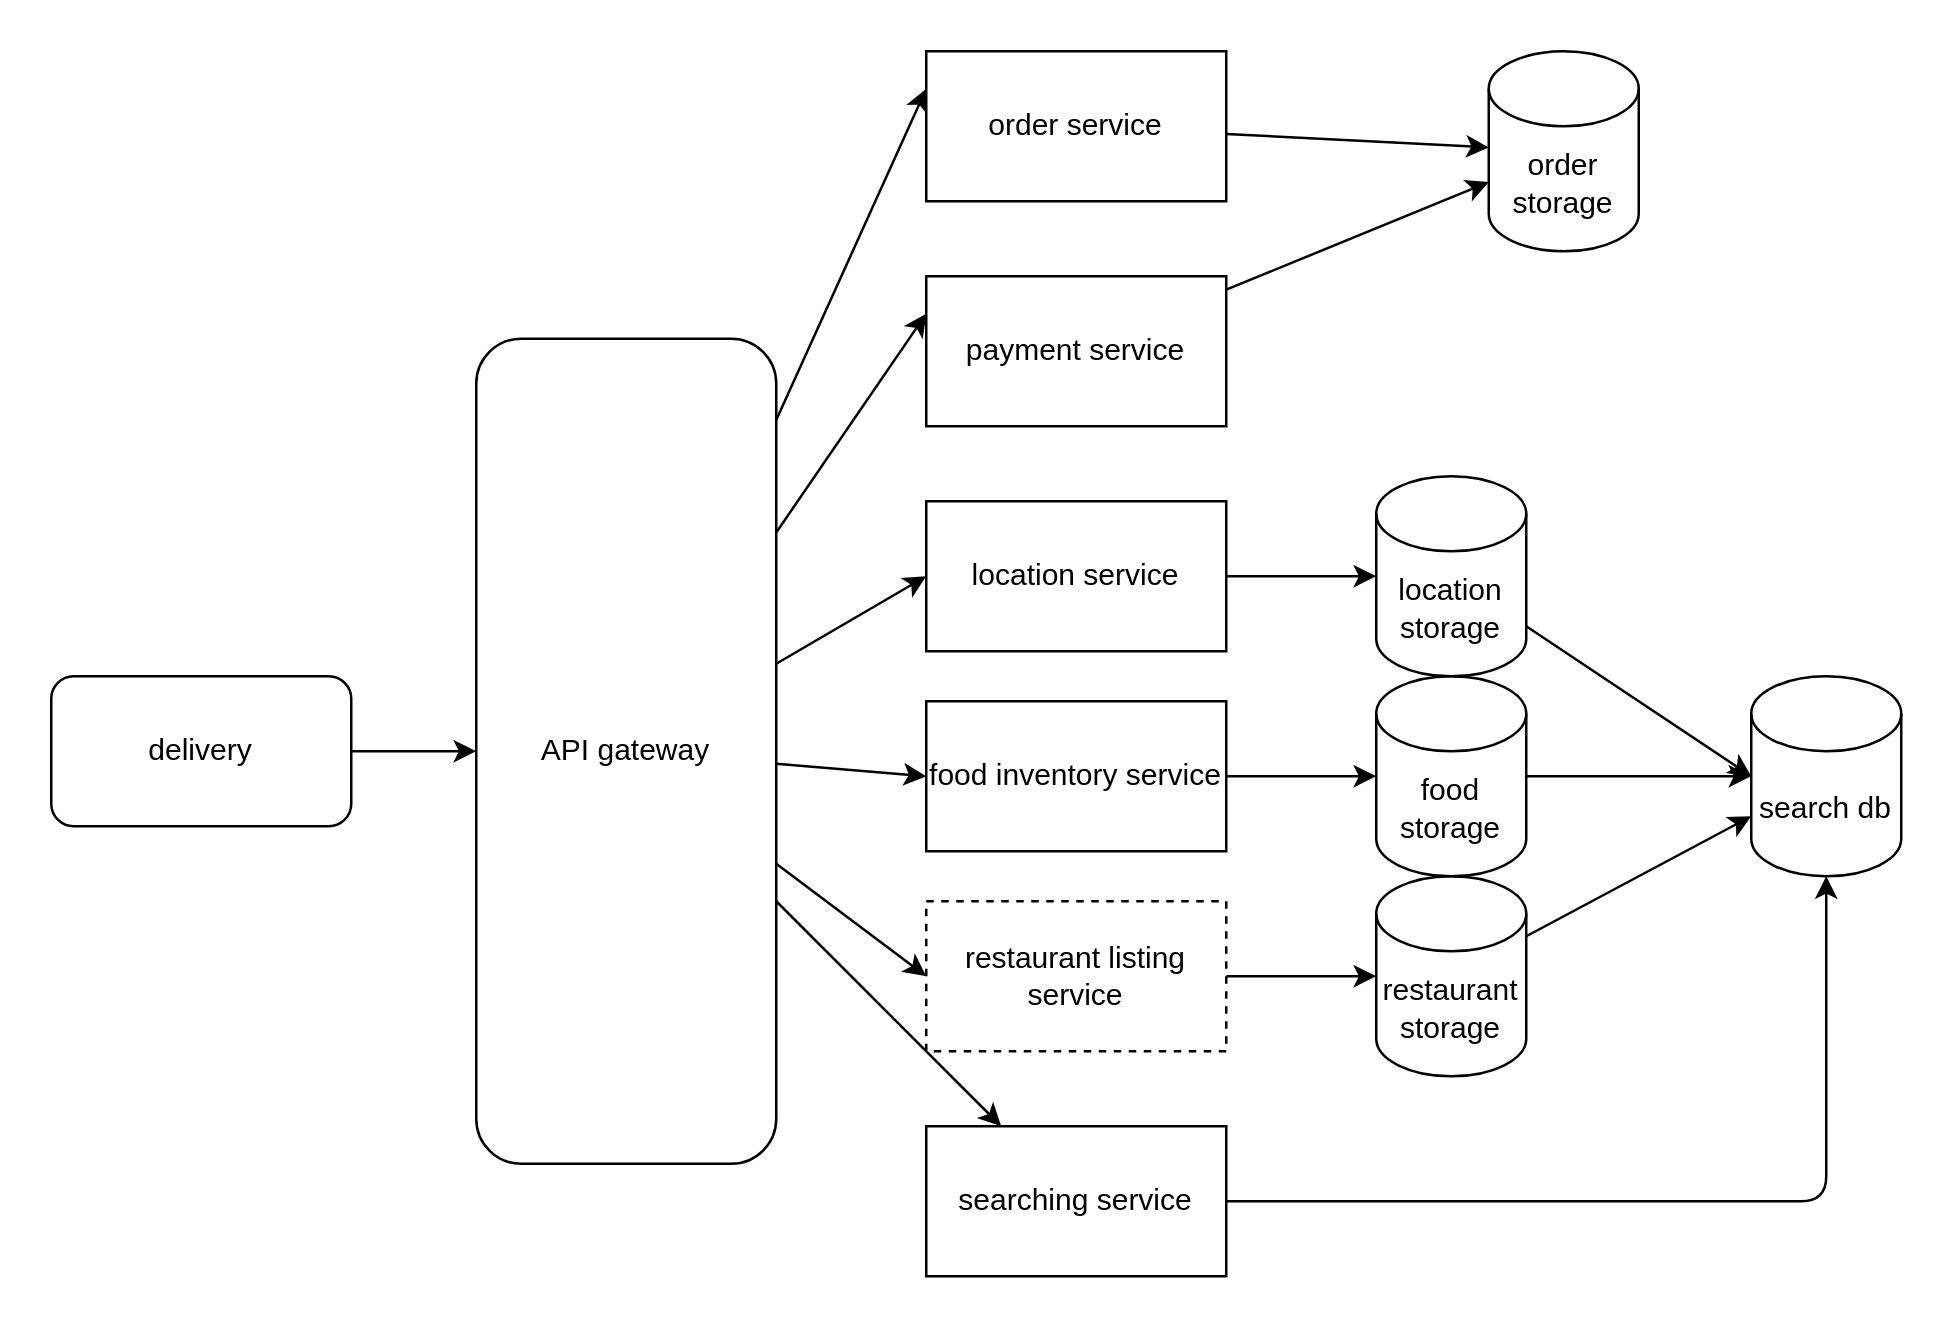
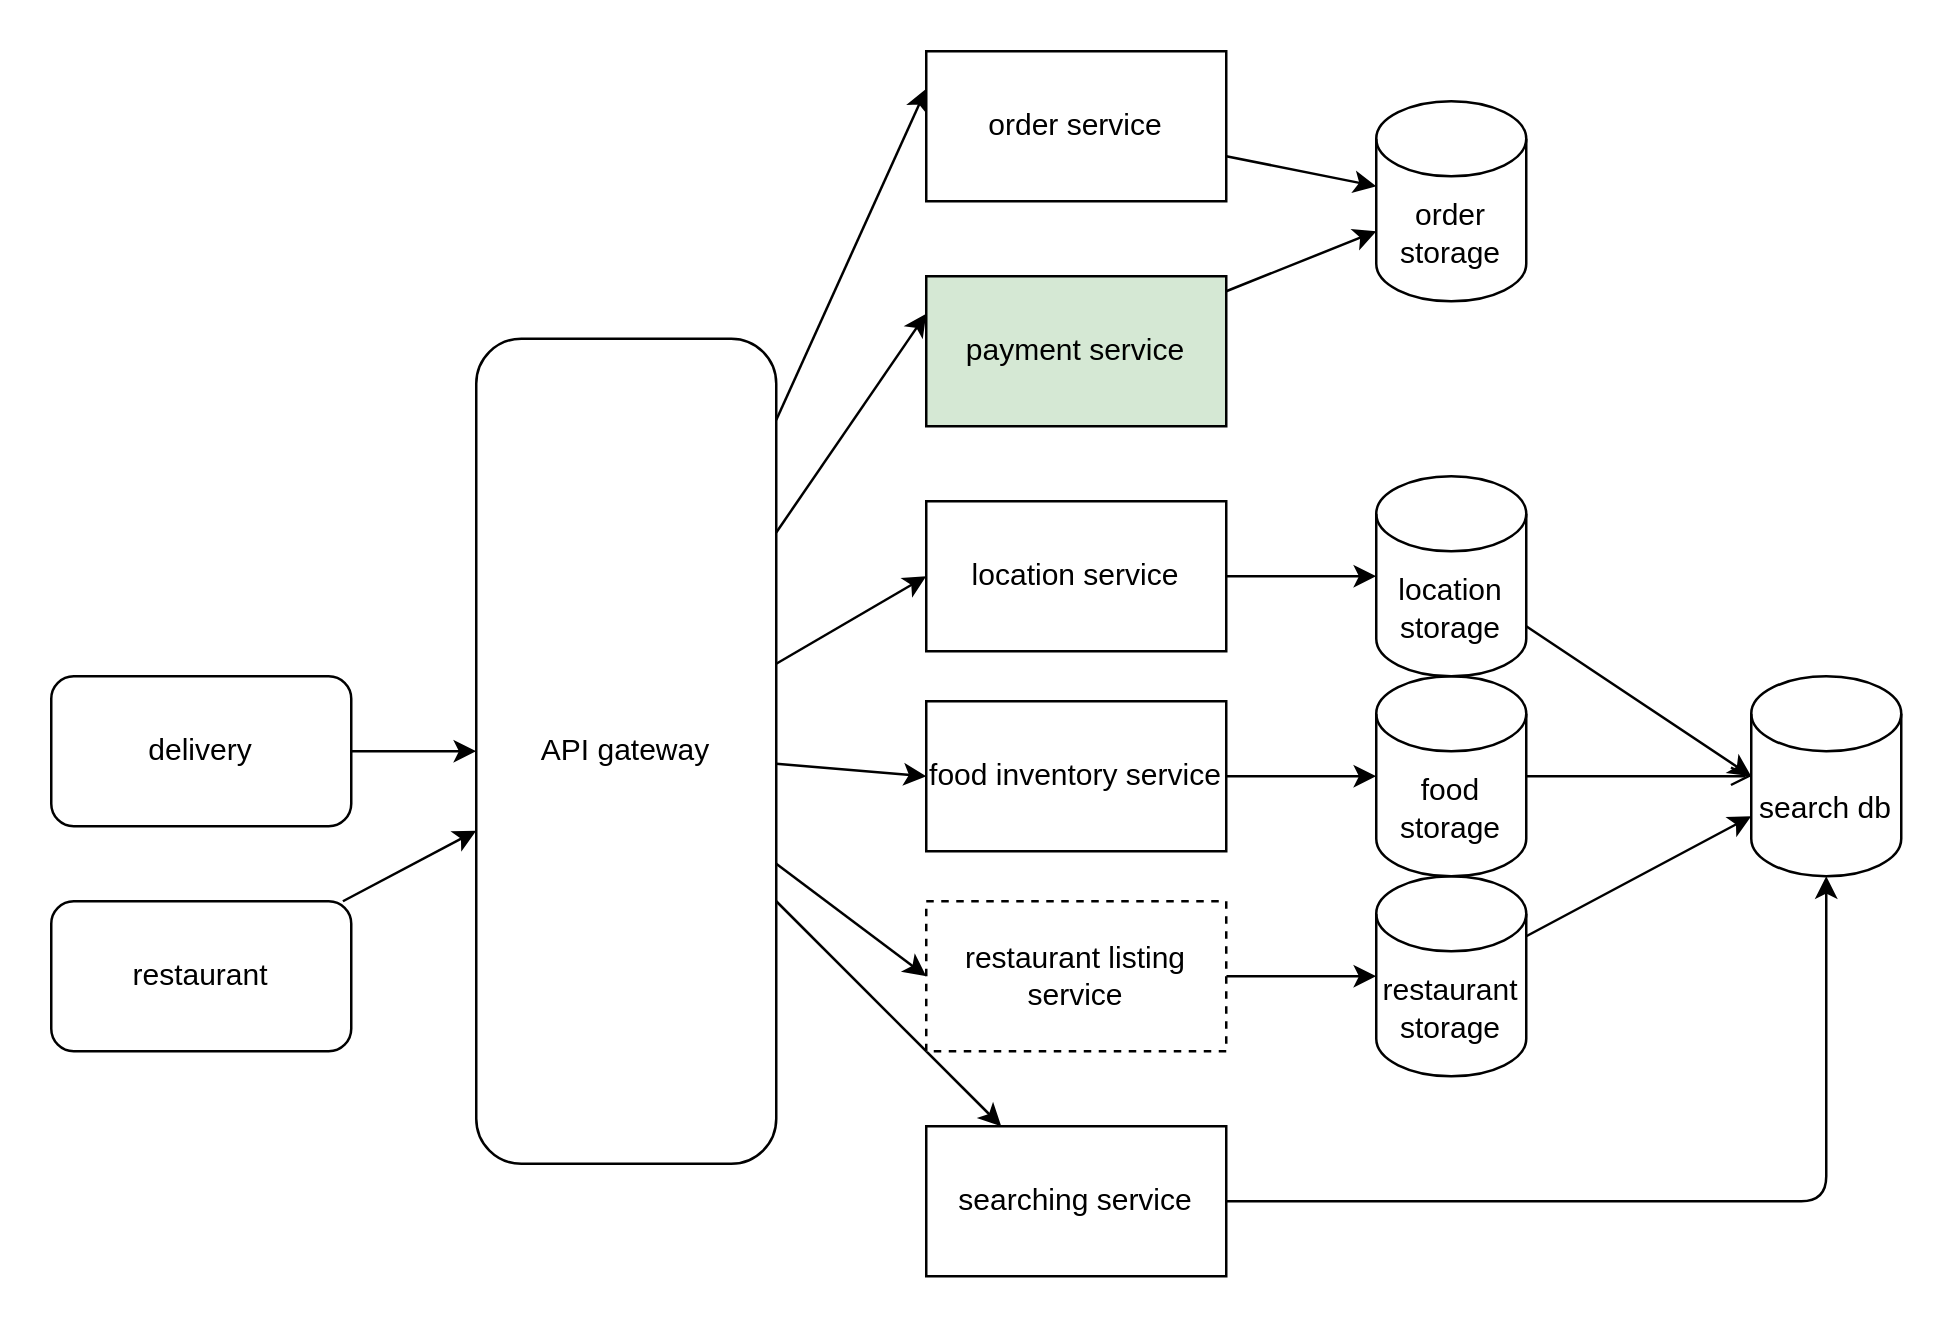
node "order storage": moved (1564, 151) -> (1451, 201)
node "payment service": fillcolor #ffffff -> #d5e8d4
edge "food storage" -> "search db": arrowhead classic -> open
edge "restaurant" -> "API gateway": added
node "restaurant": added
